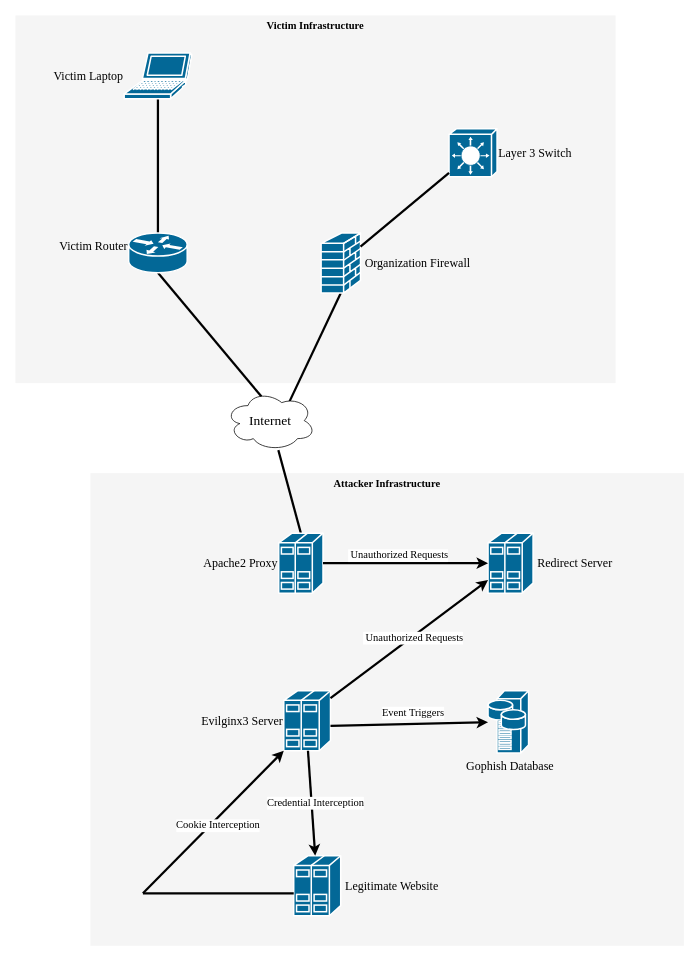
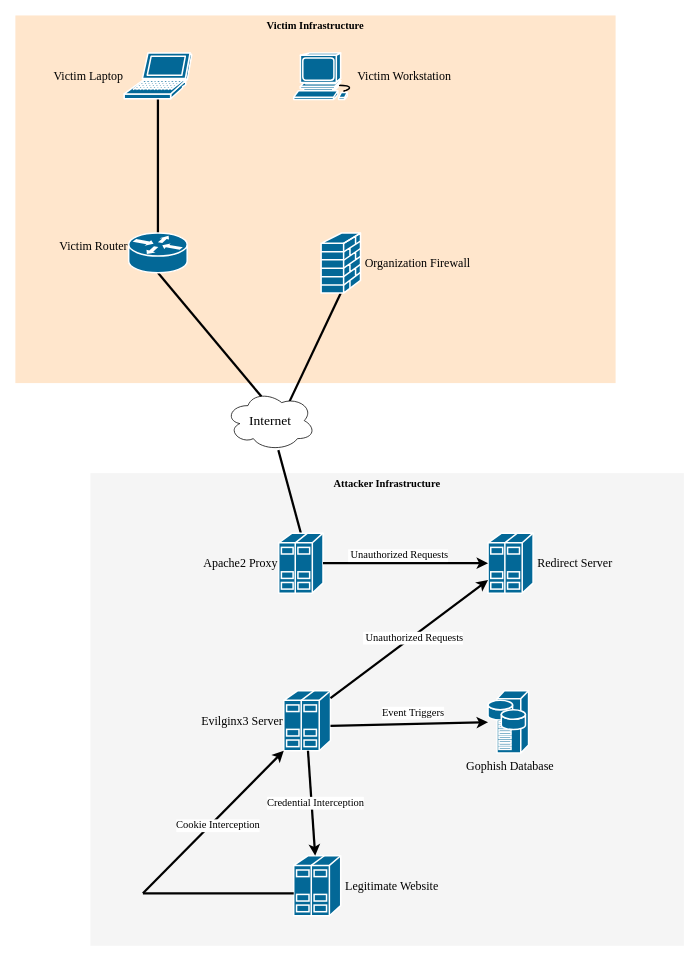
node "Victim Workstation": added
node "Layer 3 Switch": removed
node "Victim Infrastructure": fillcolor #f5f5f5 -> #ffe6cc
edge "Layer 3 Switch" -- "Organization Firewall": removed
